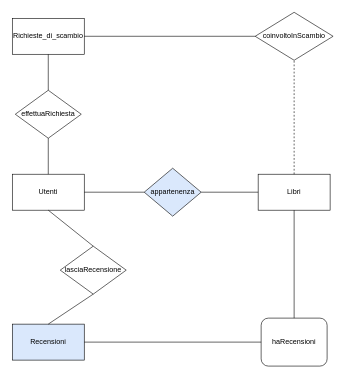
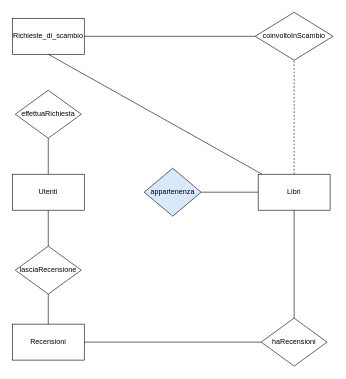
edge "Richieste_di_scambio" -- "effettuaRichiesta": now "Richieste_di_scambio" -- "Libri"
edge "Utenti" -- "appartenenza": removed
node "lasciaRecensione": moved (93, 270) -> (48, 270)
node "Recensioni": fillcolor #dae8fc -> #ffffff
node "haRecensioni": shape rounded rectangle -> diamond
